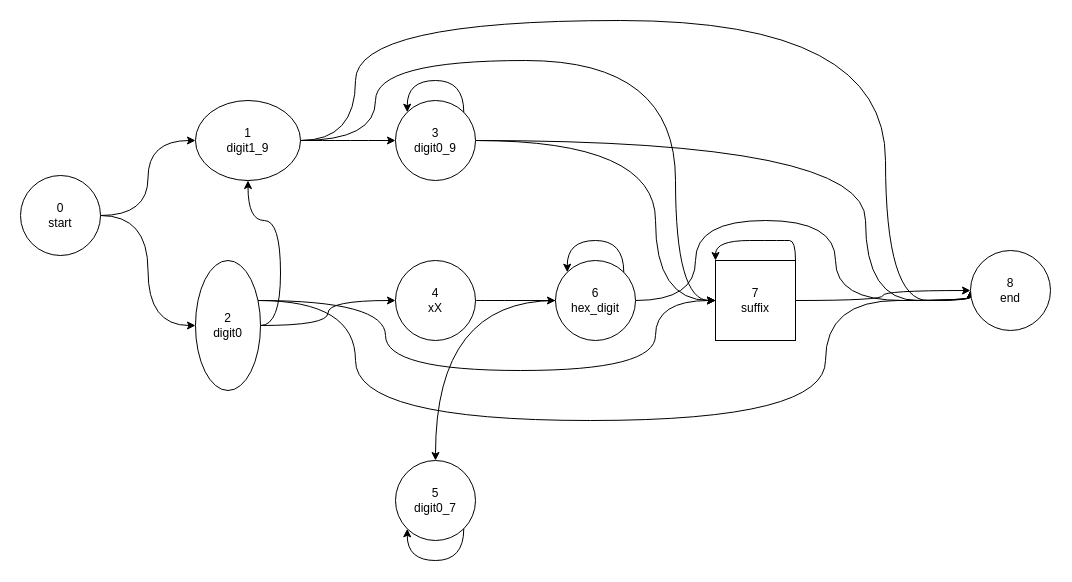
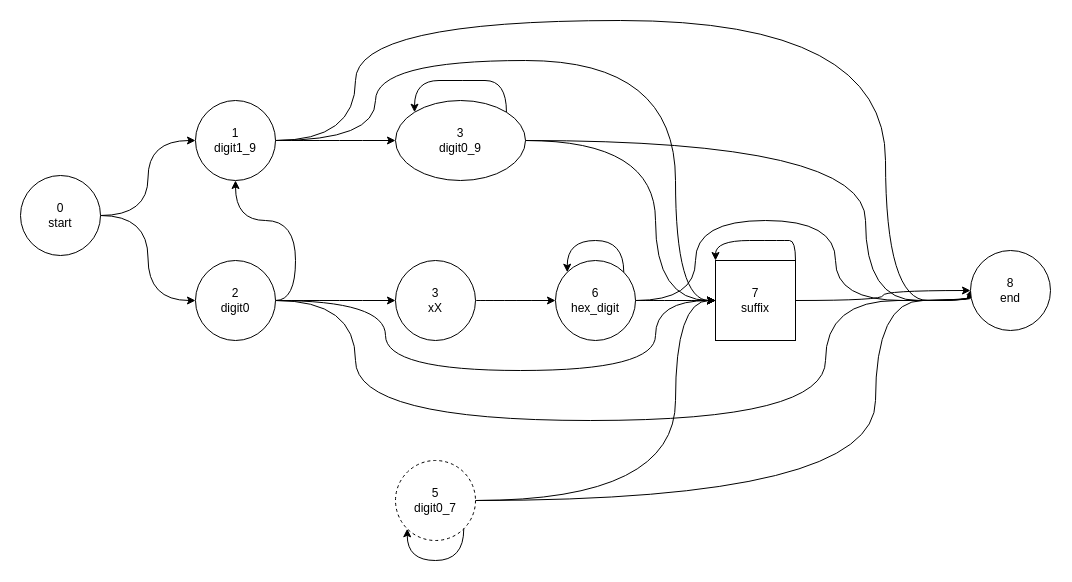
node "1 digit1_9": size 105x80 -> 80x80
node "3 digit0_9": size 80x80 -> 130x80
edge "6 hex_digit" -> "8 end": arrowhead classic -> diamond
node "4 xX": label "4 xX" -> "3 xX"
node "2 digit0": size 65x130 -> 80x80
edge "6 hex_digit" -> "5 digit0_7": now "6 hex_digit" -> "7 suffix"
edge "5 digit0_7" -> "7 suffix": added
edge "5 digit0_7" -> "8 end": added
node "5 digit0_7": style solid -> dashed
